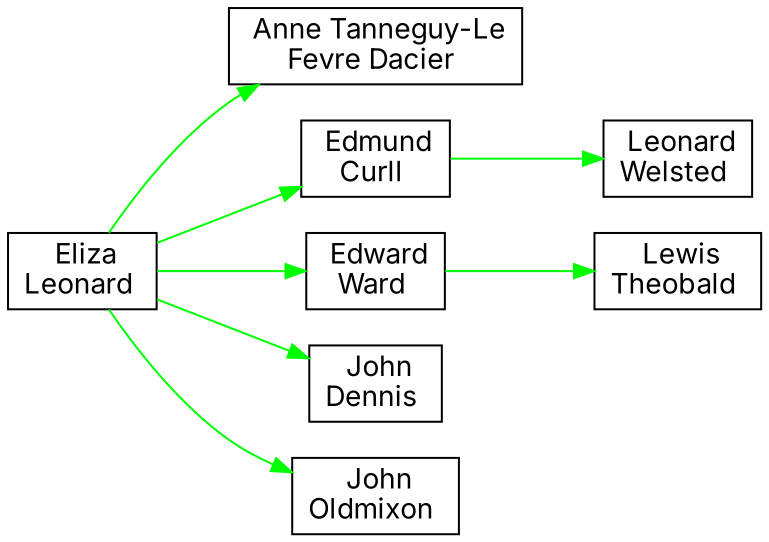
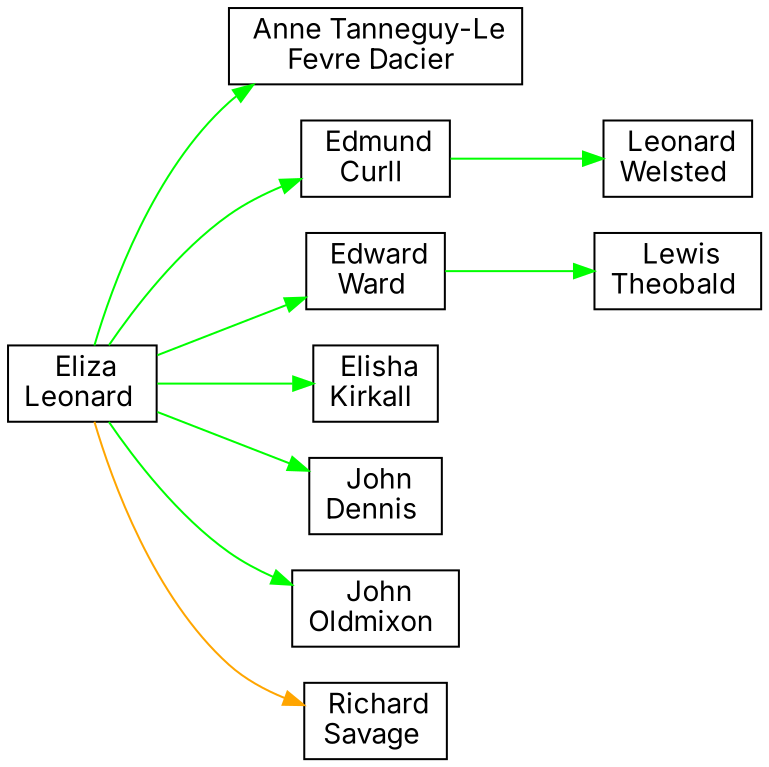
node "Elisha": added
node "Richard": added
